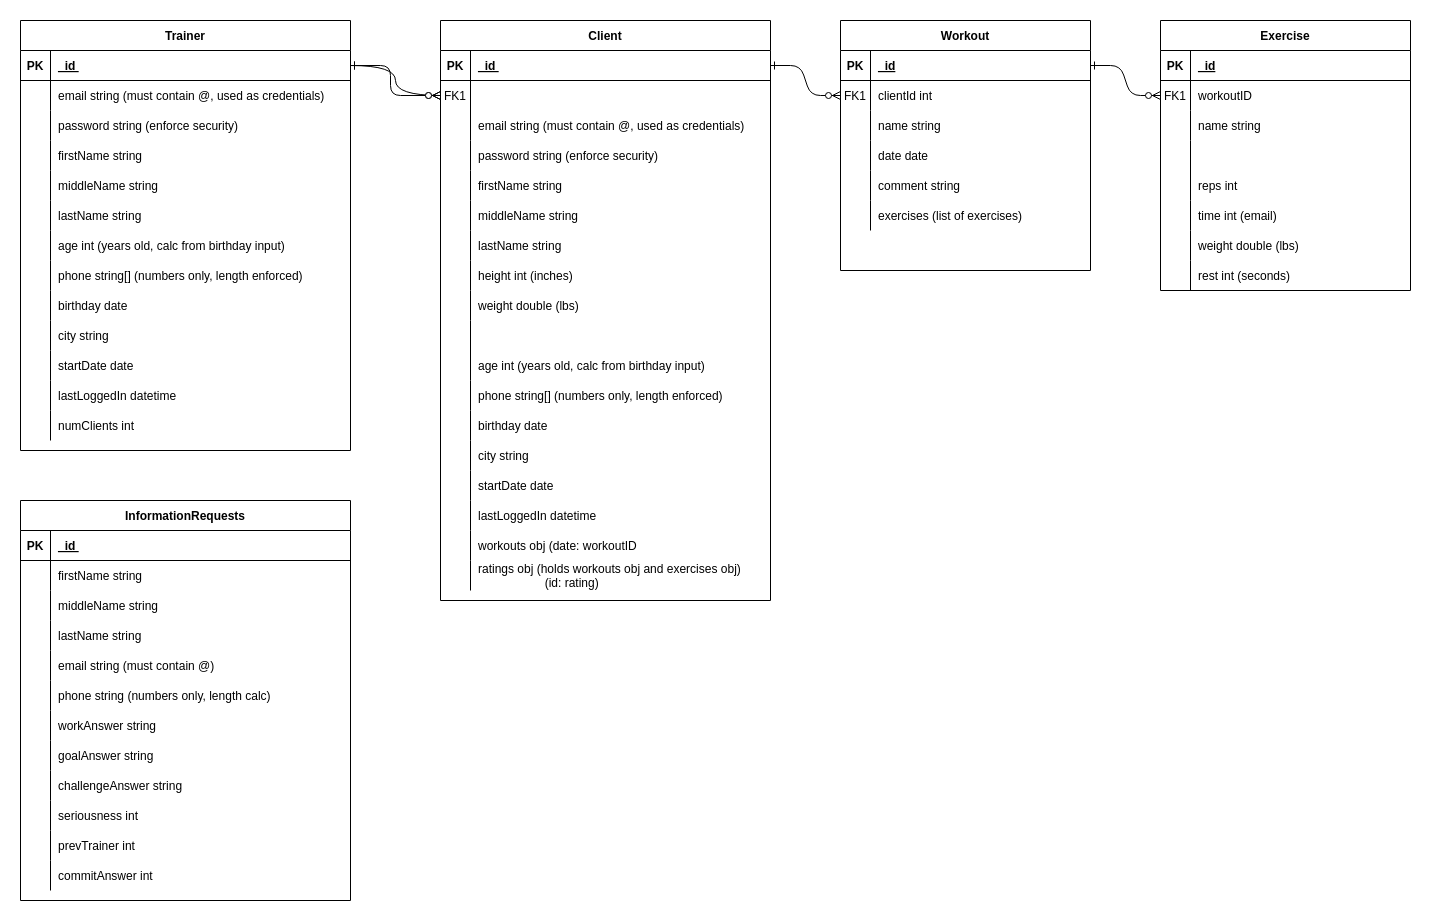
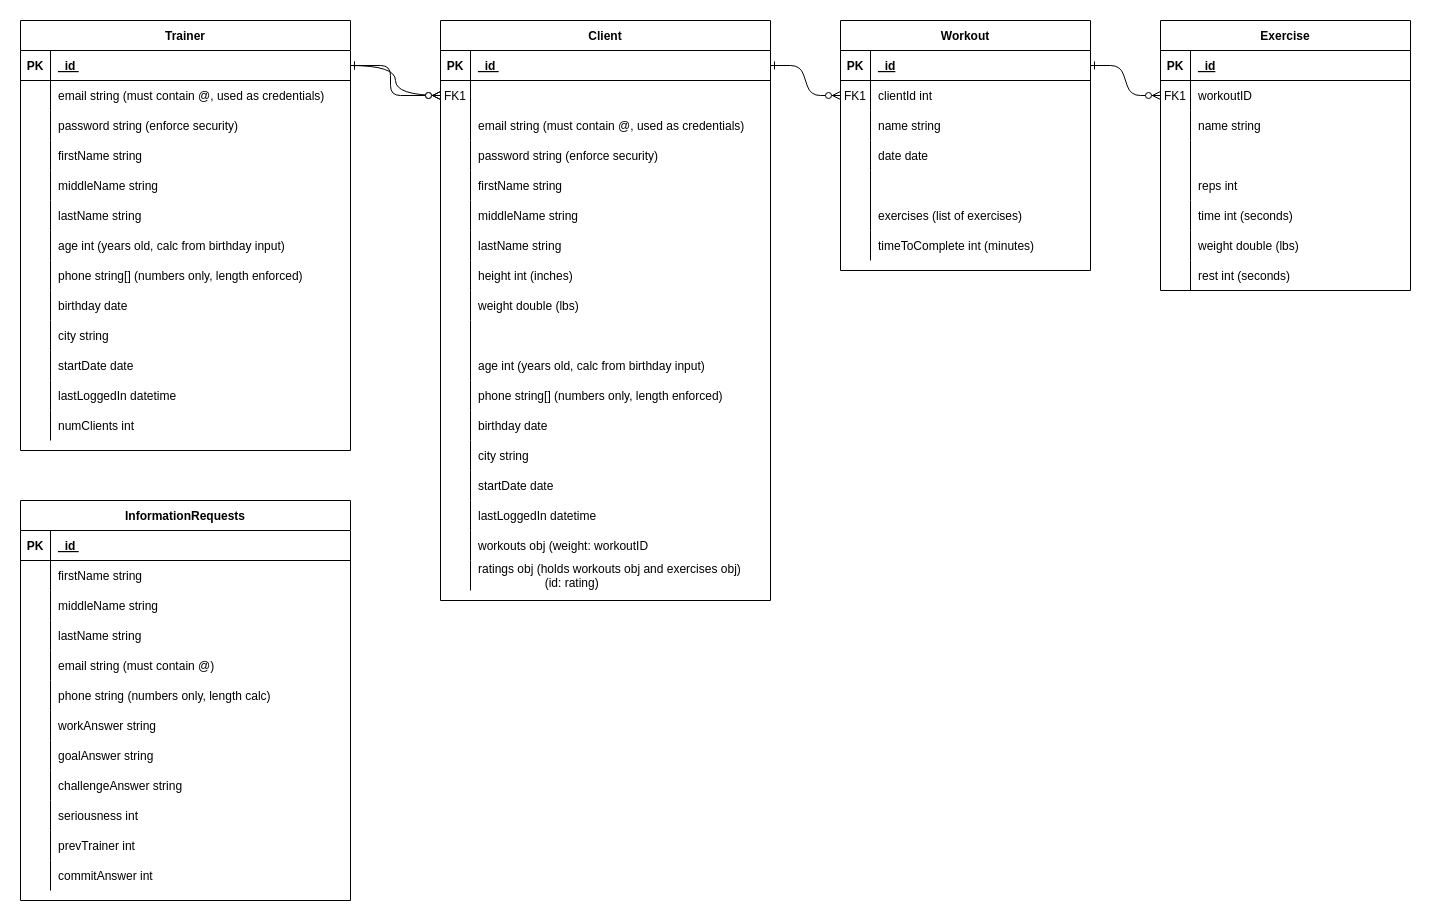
node "comment string": removed
node "time int (email)": label "time int (email)" -> "time int (seconds)"
node "timeToComplete int (minutes)": added
node "workouts obj (date: workoutID": label "workouts obj (date: workoutID" -> "workouts obj (weight: workoutID"
